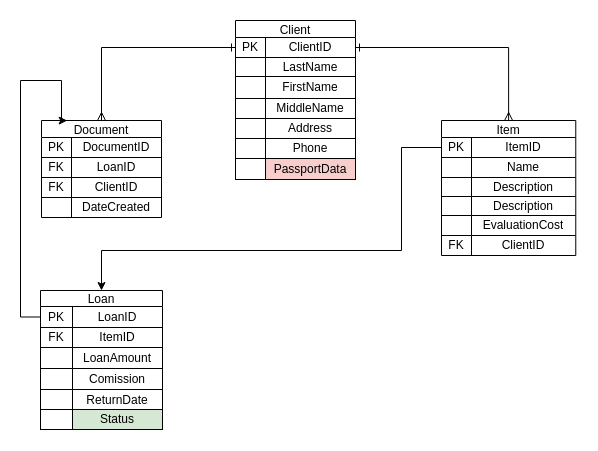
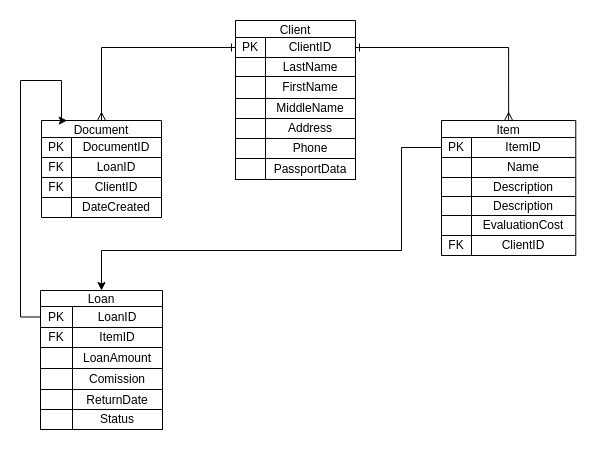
node "PassportData": fillcolor #f8cecc -> #ffffff
node "Status": fillcolor #d5e8d4 -> #ffffff
